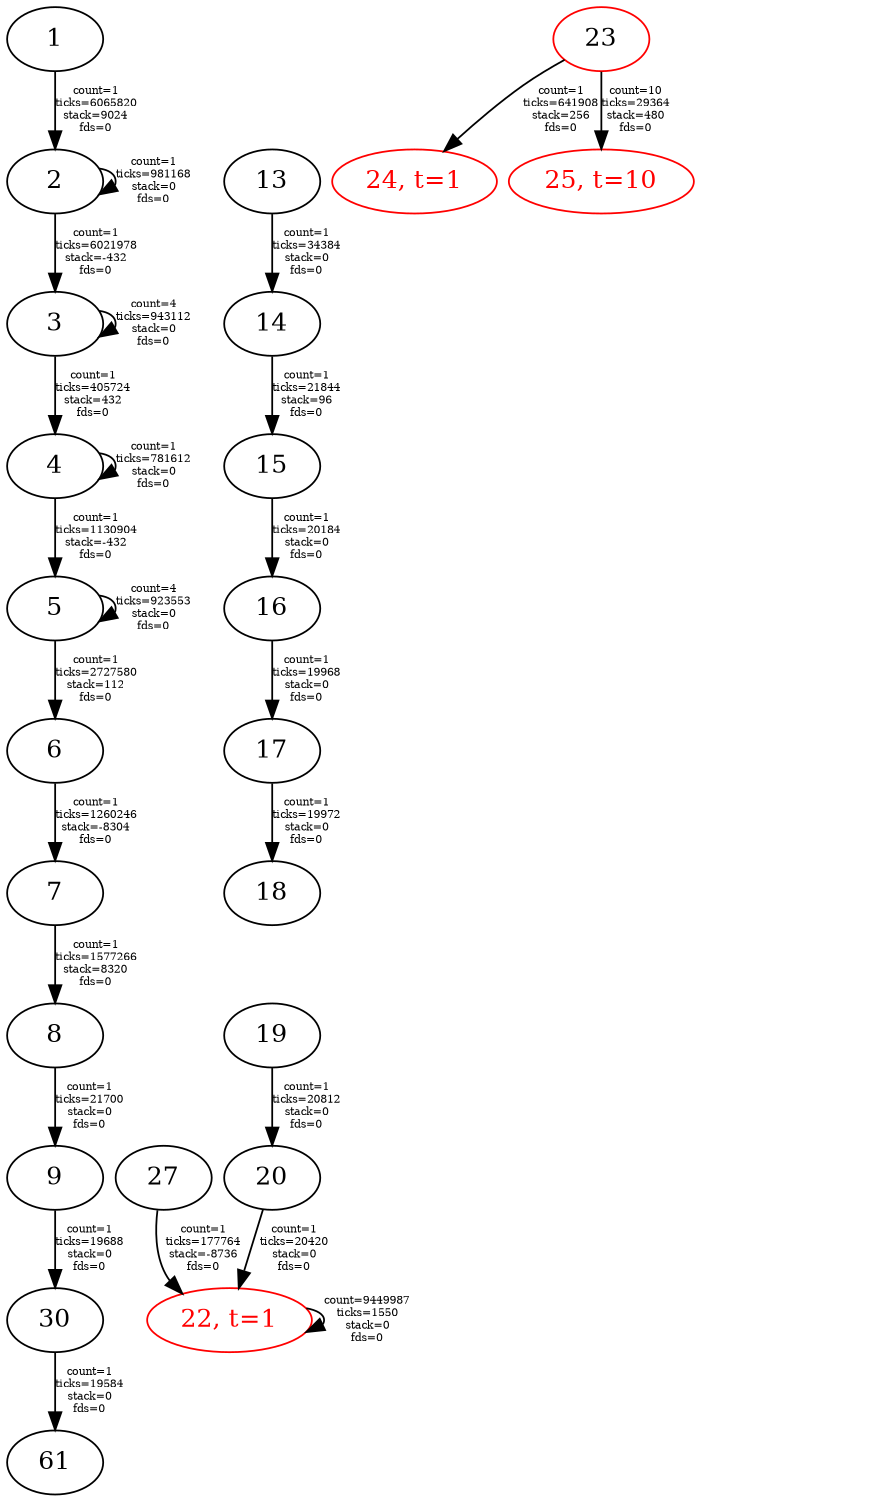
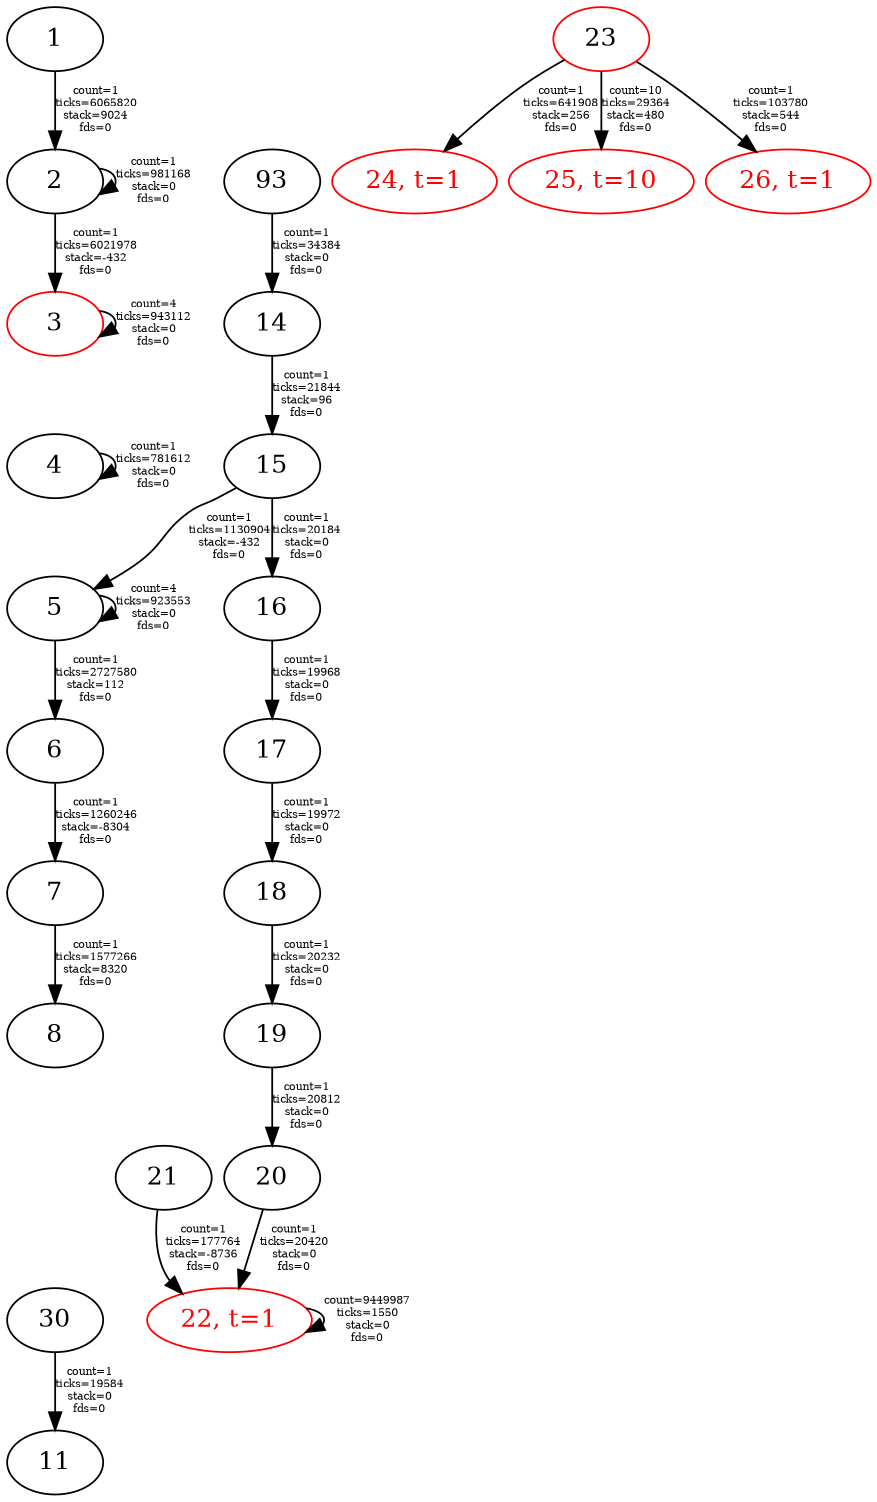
node "13": label "13" -> "93"
node "26, t=1": added
node "3": color black -> red
edge "3" -> "4": removed, label "count=1 ticks=405724 stack=432 fds=0"
edge "4" -> "5": now "15" -> "5"
edge "18" -> "19": added, label "count=1 ticks=20232 stack=0 fds=0"
node "9": removed
node "27": label "27" -> "21"
node "61": label "61" -> "11"
